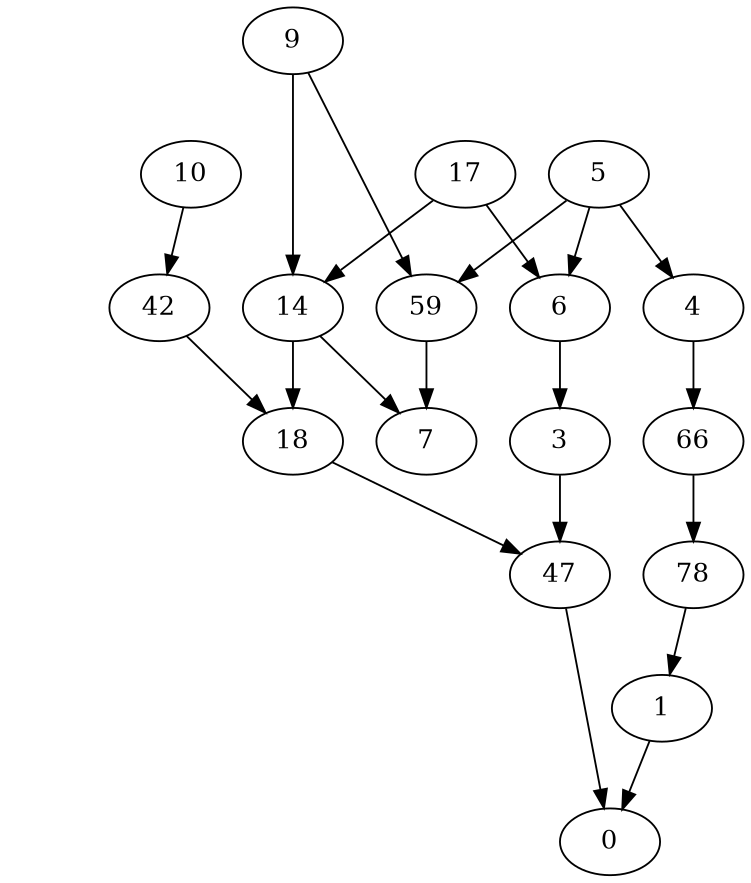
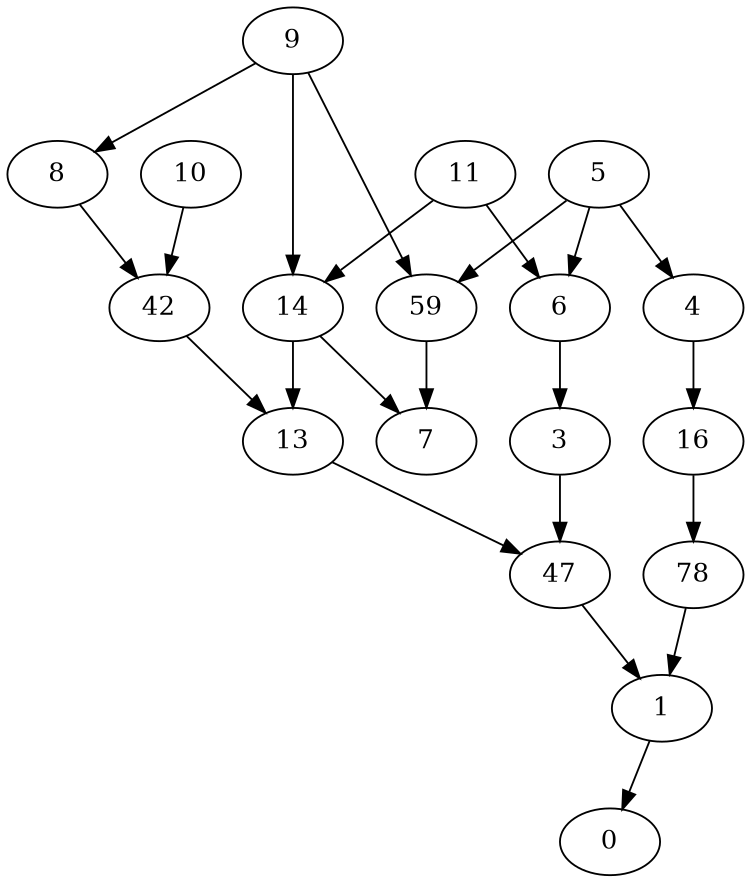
node "8": added
node "17": label "17" -> "11"
node "18": label "18" -> "13"
node "66": label "66" -> "16"
edge "47" -> "0": now "47" -> "1"
